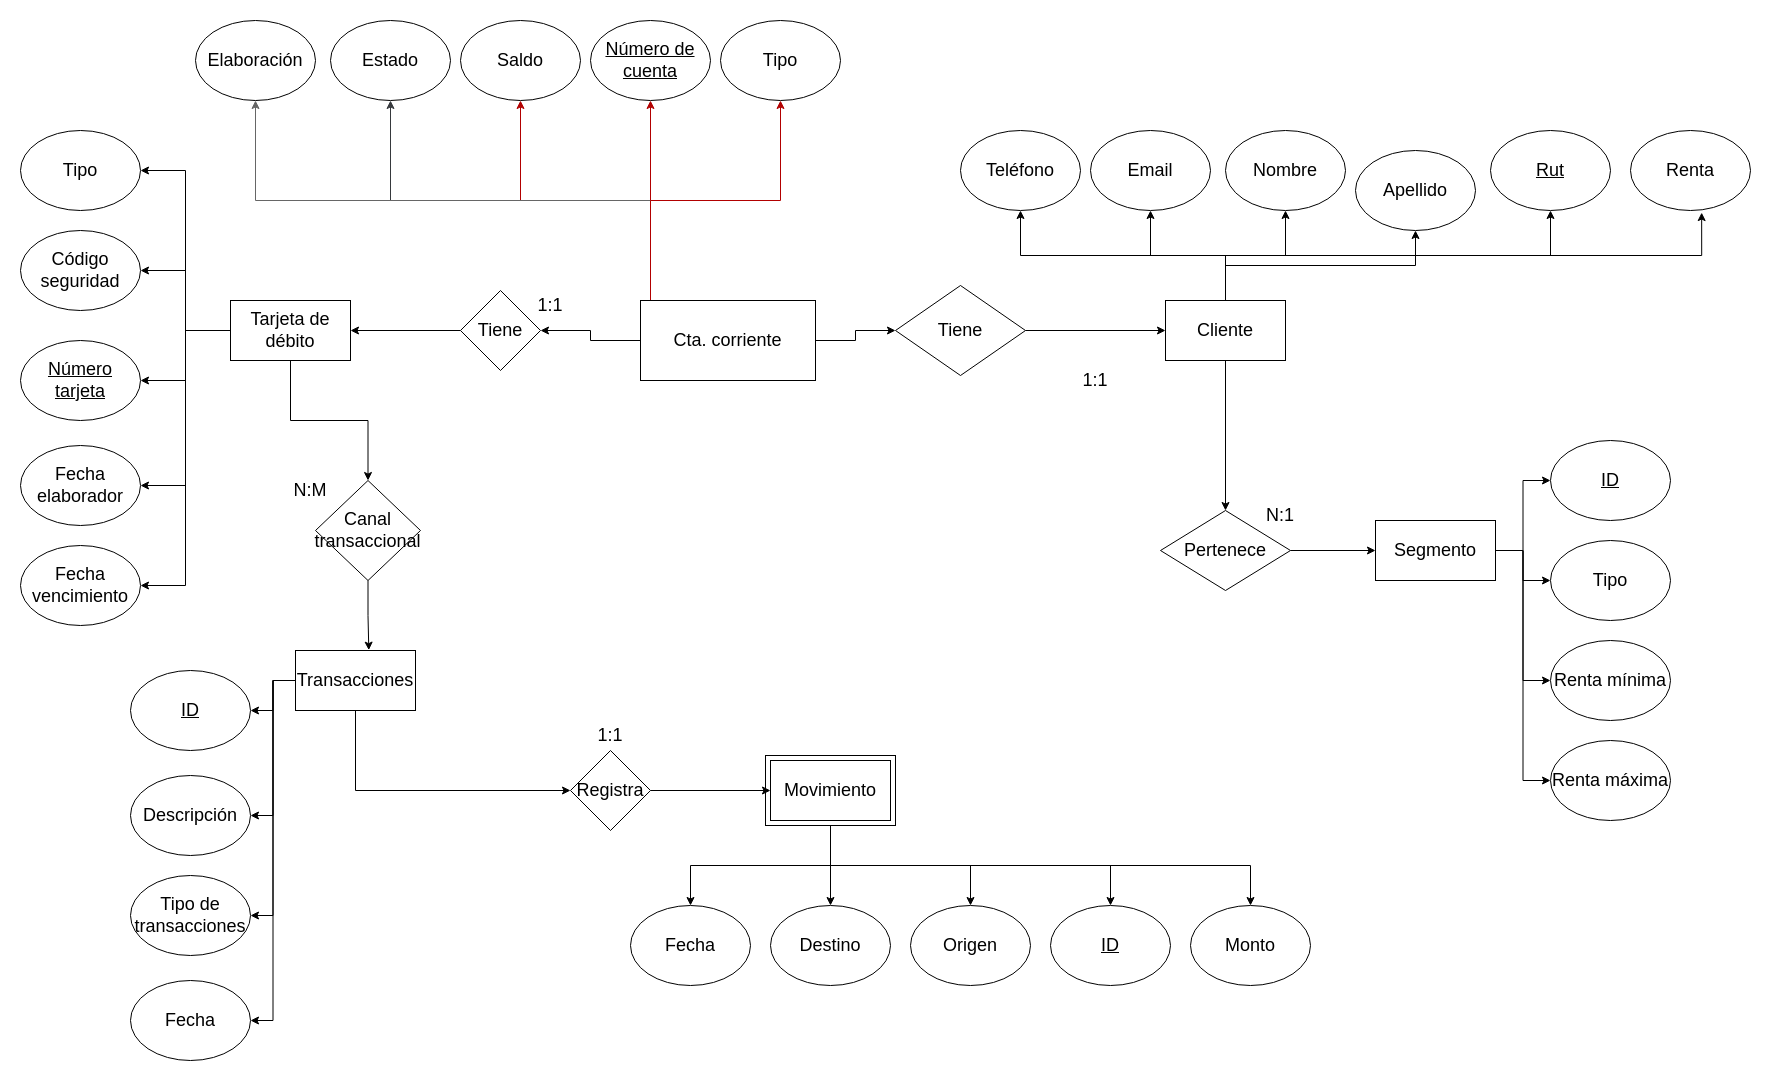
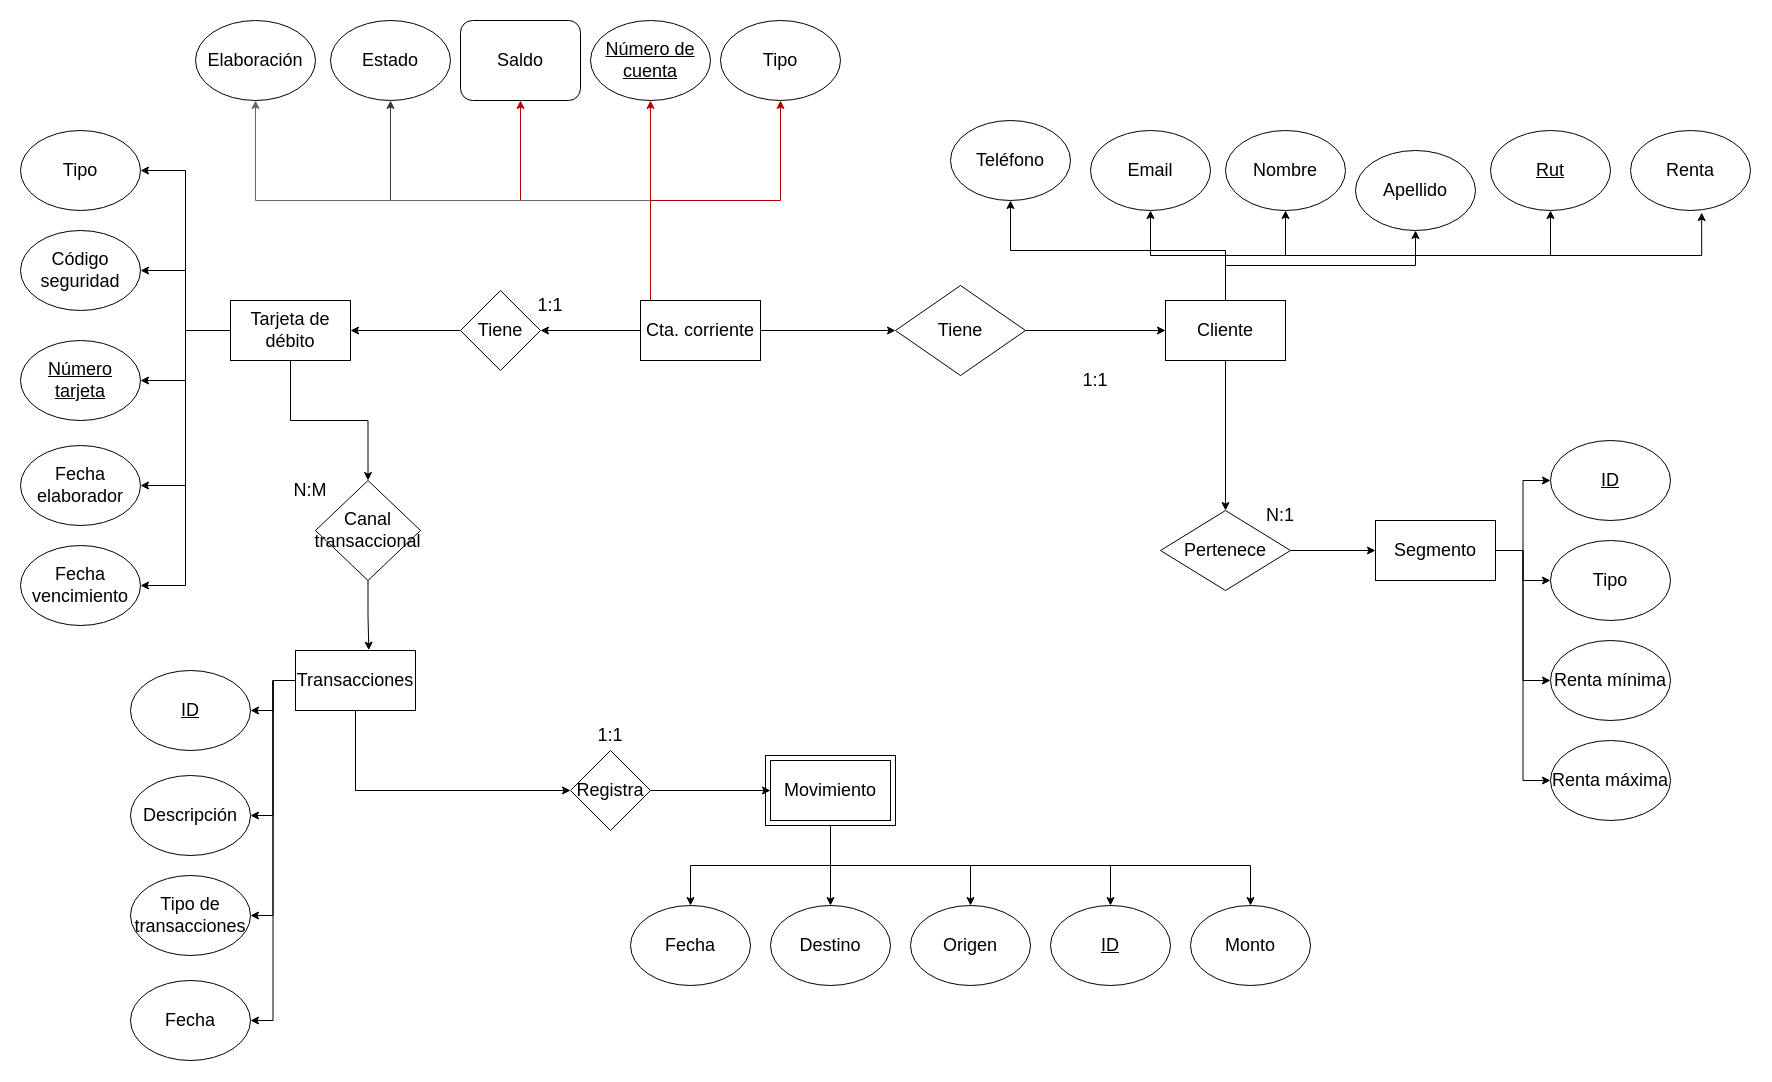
node "Saldo": shape ellipse -> rounded rectangle
node "Teléfono": moved (1021, 171) -> (1011, 161)
node "Cta. corriente": size 175x80 -> 120x60
